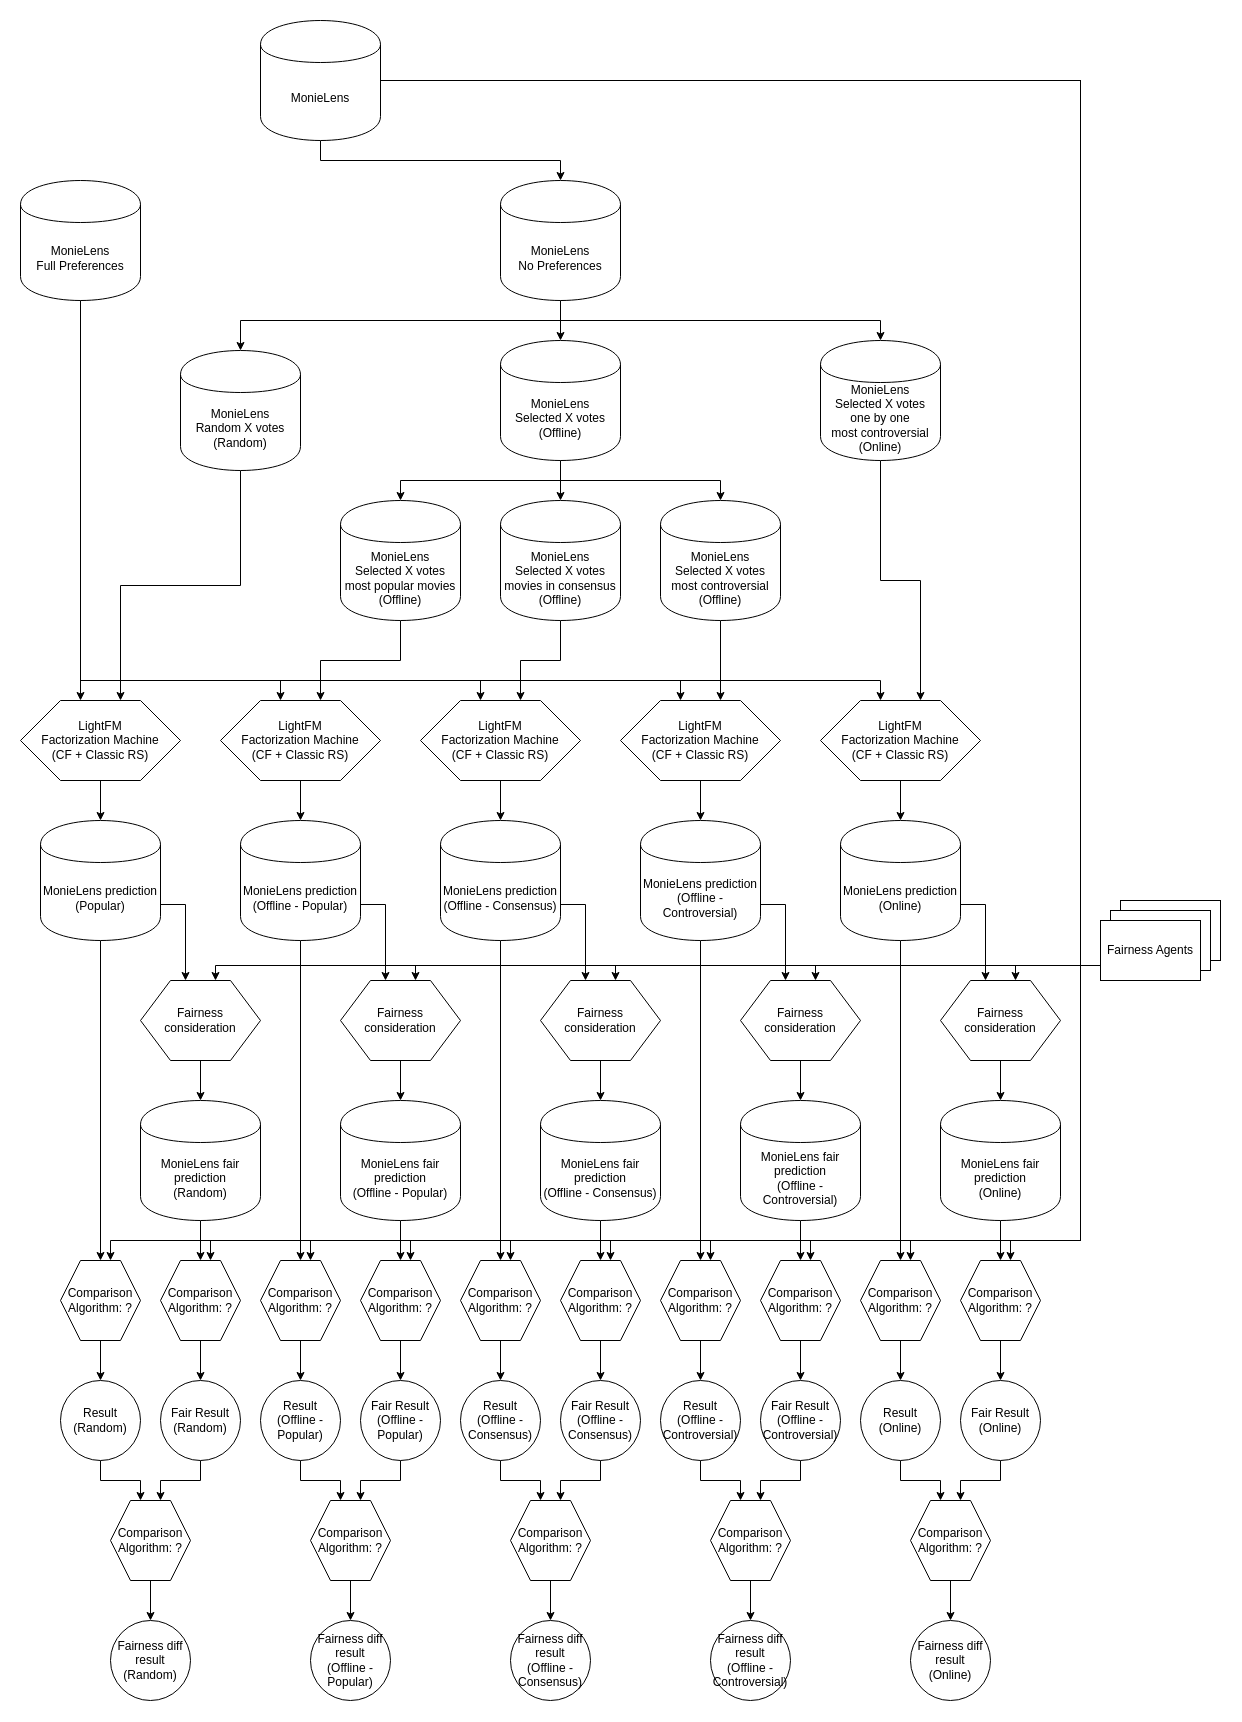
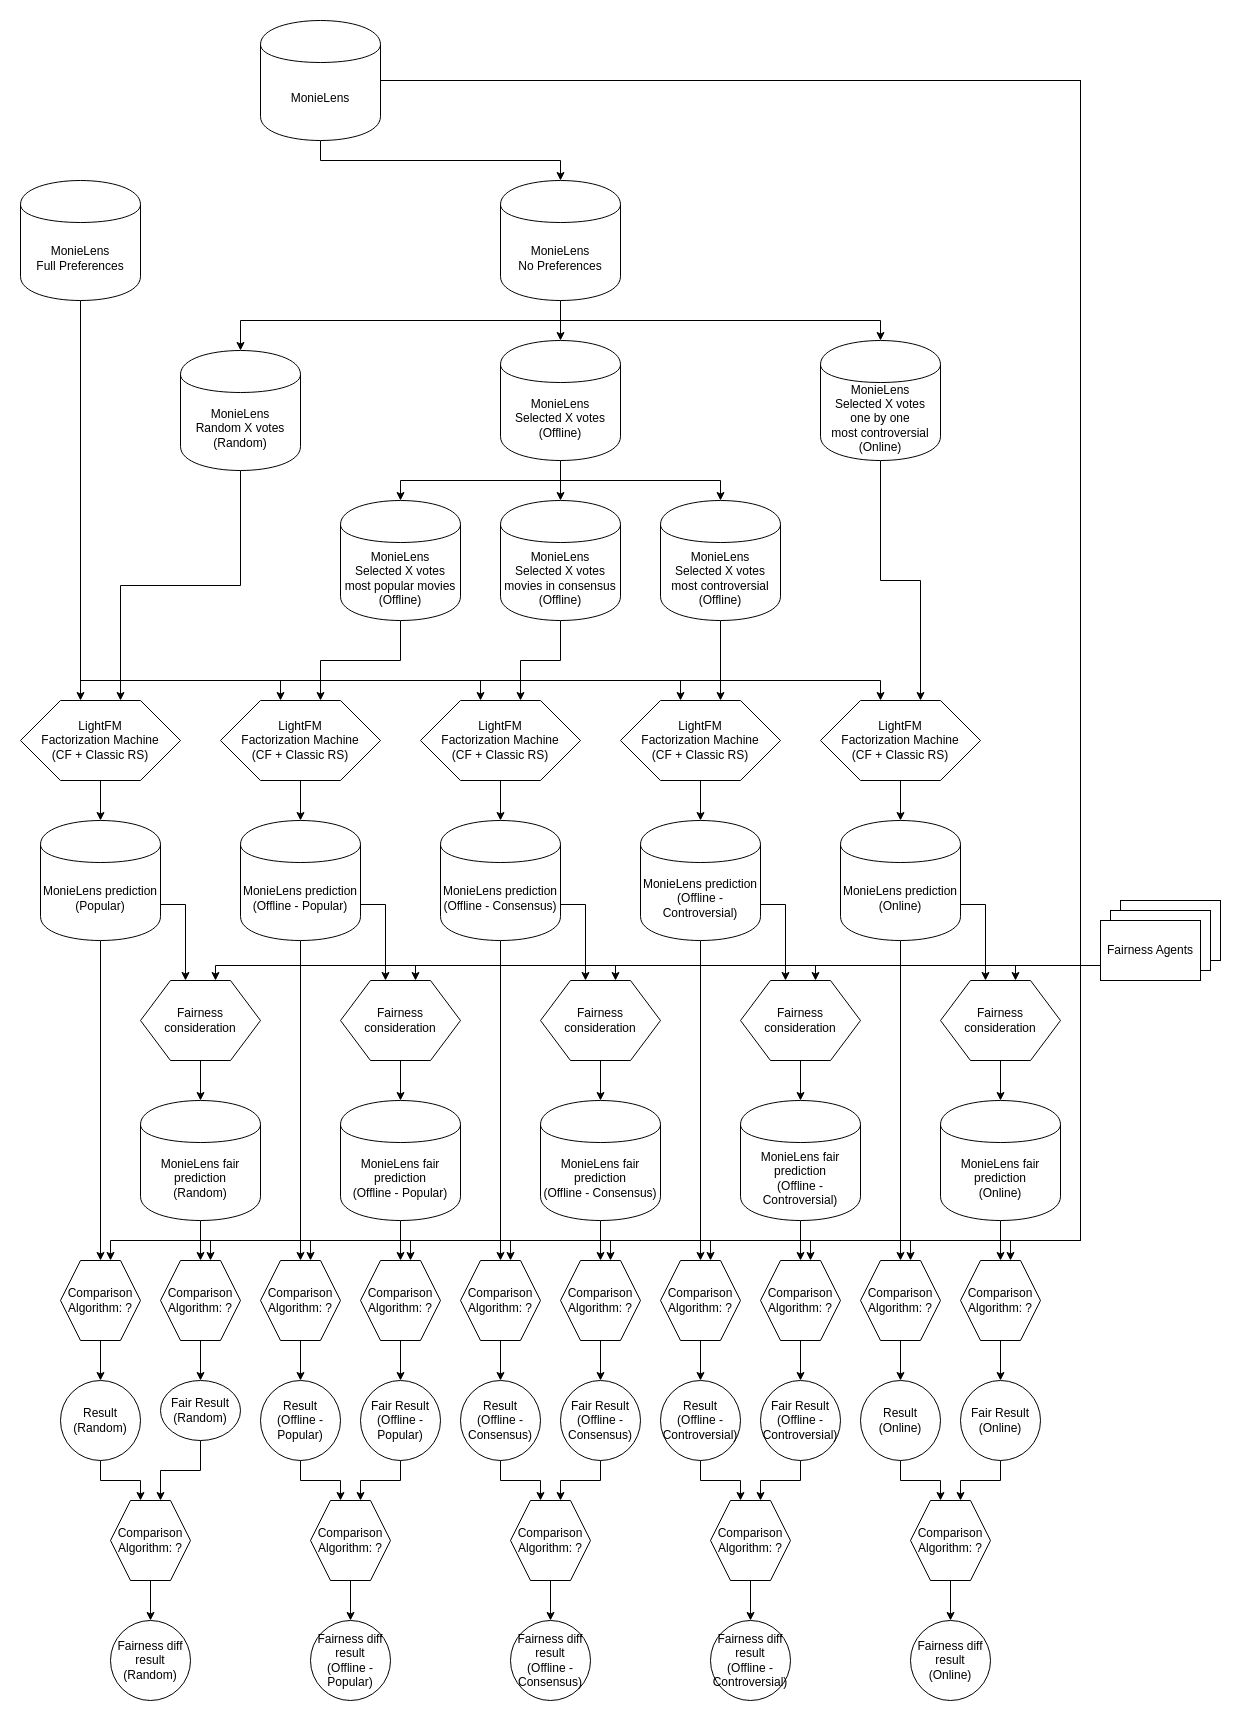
node "Fair Result (Random)": size 80x80 -> 80x60
